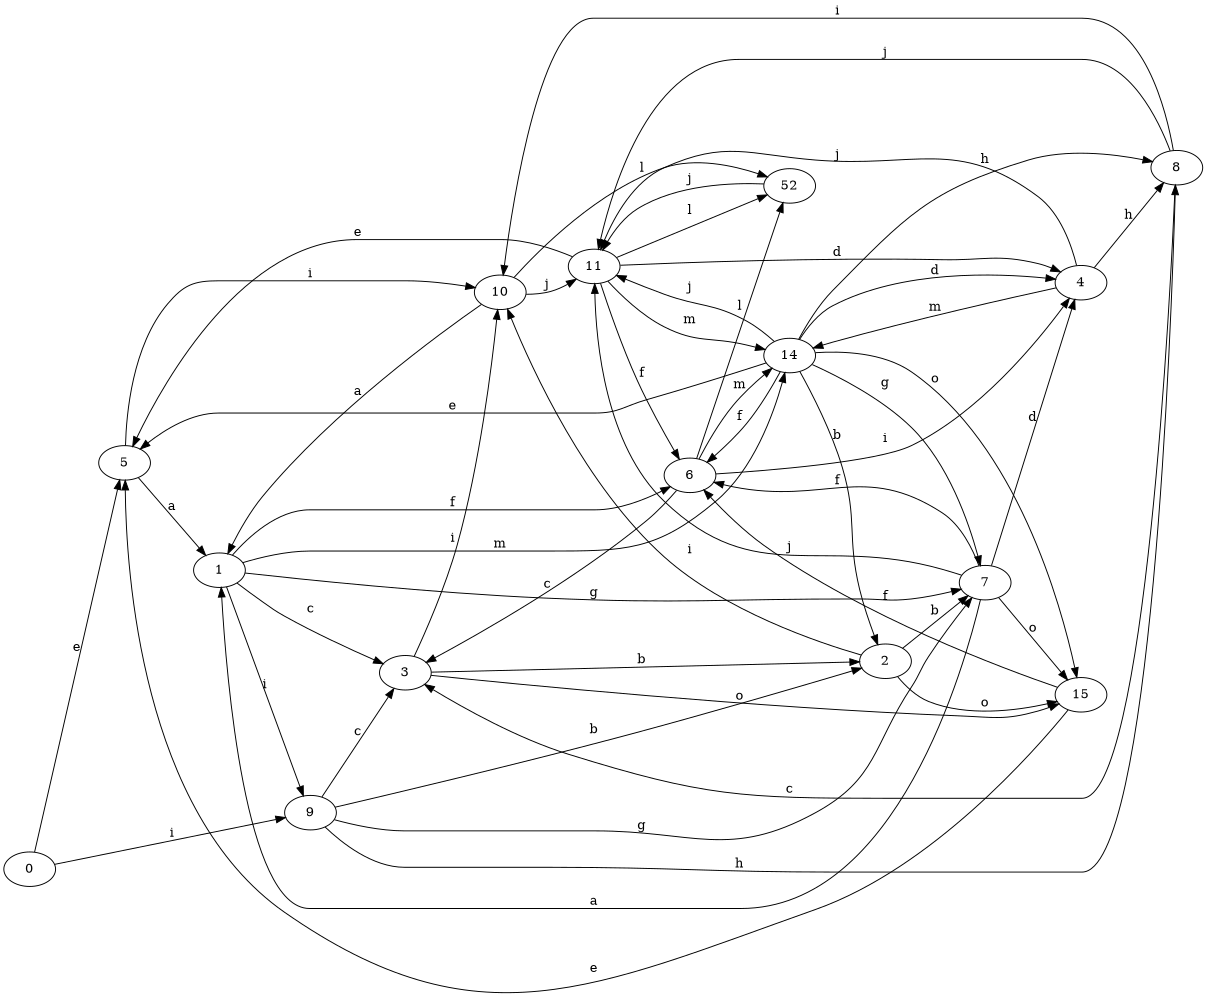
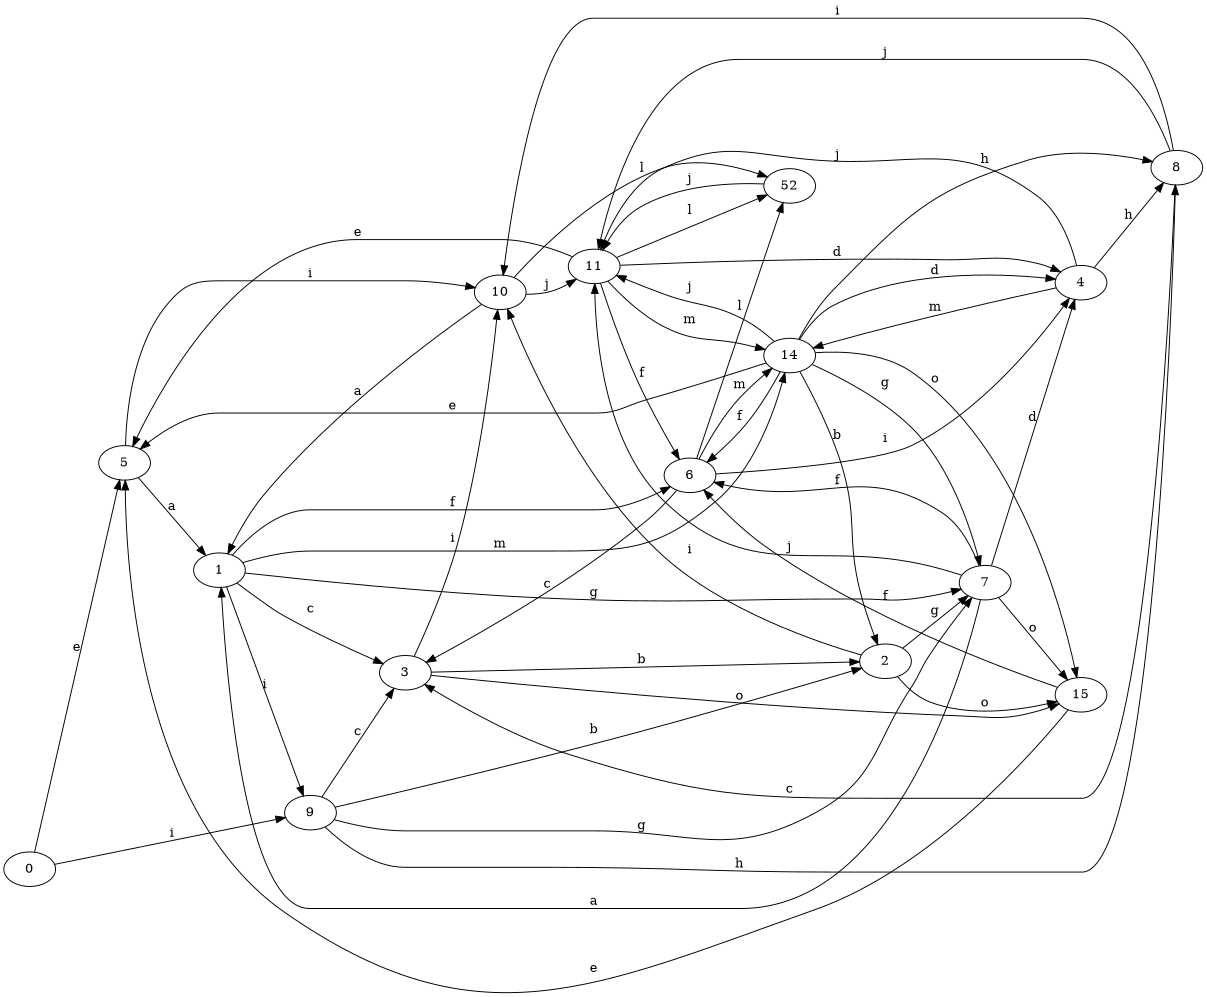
edge "2" -> "7": label "b" -> "g"
